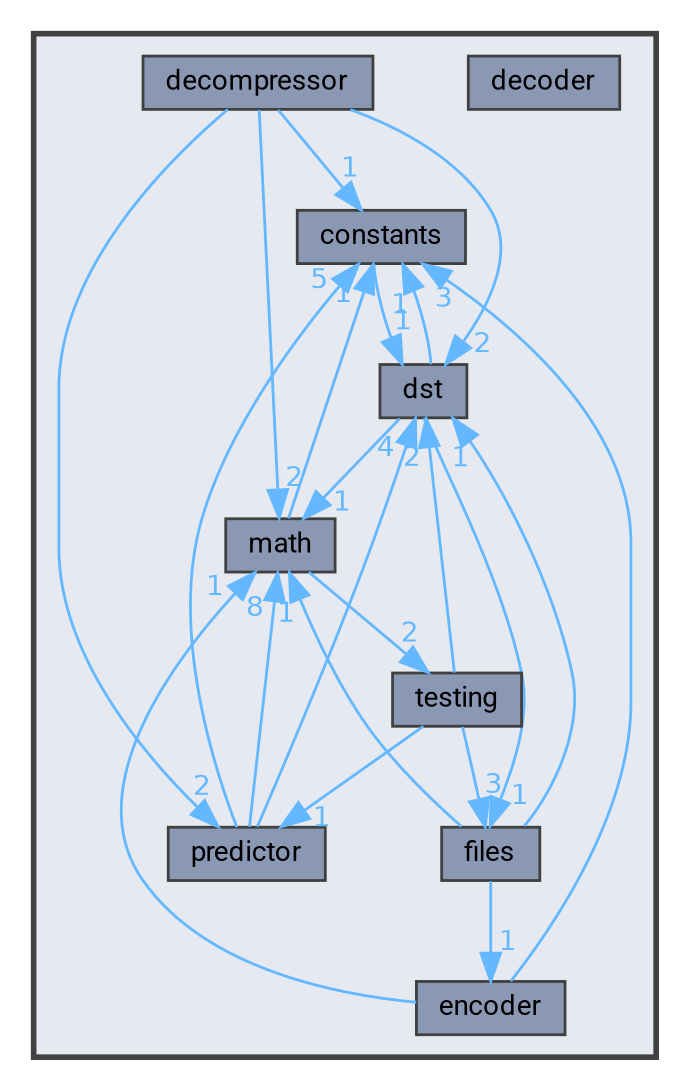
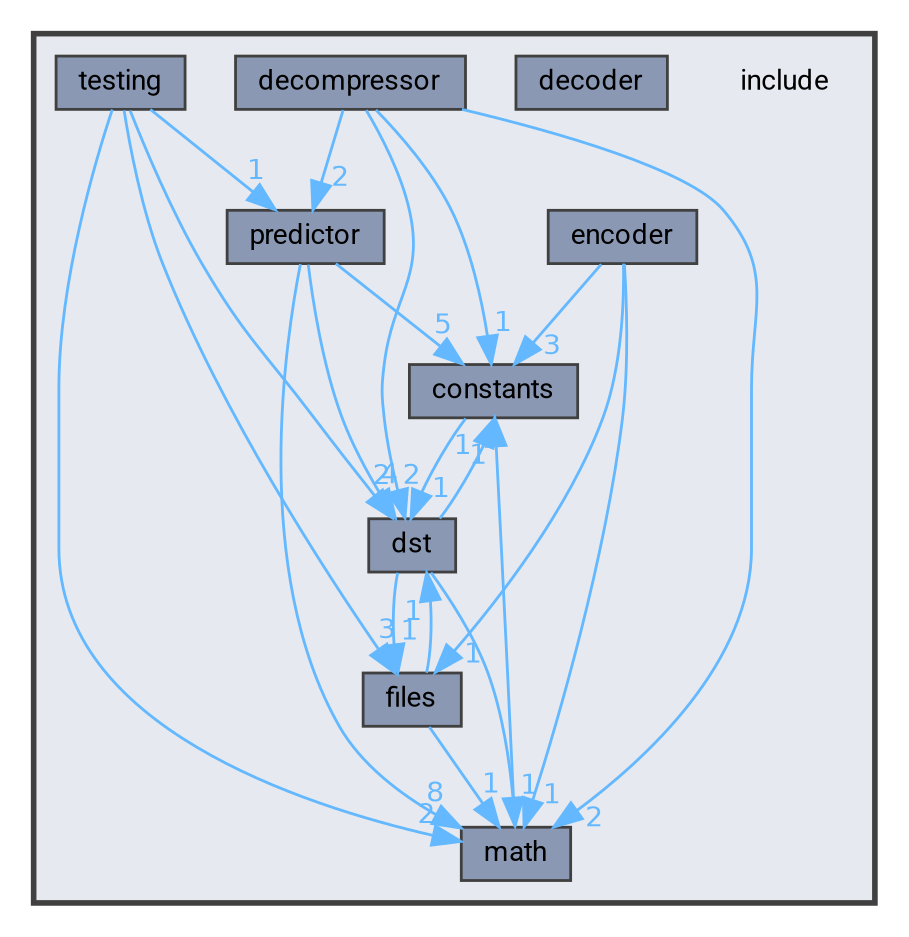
node "include": added
edge "math" -> "testing": reversed
edge "files" -> "encoder": reversed
